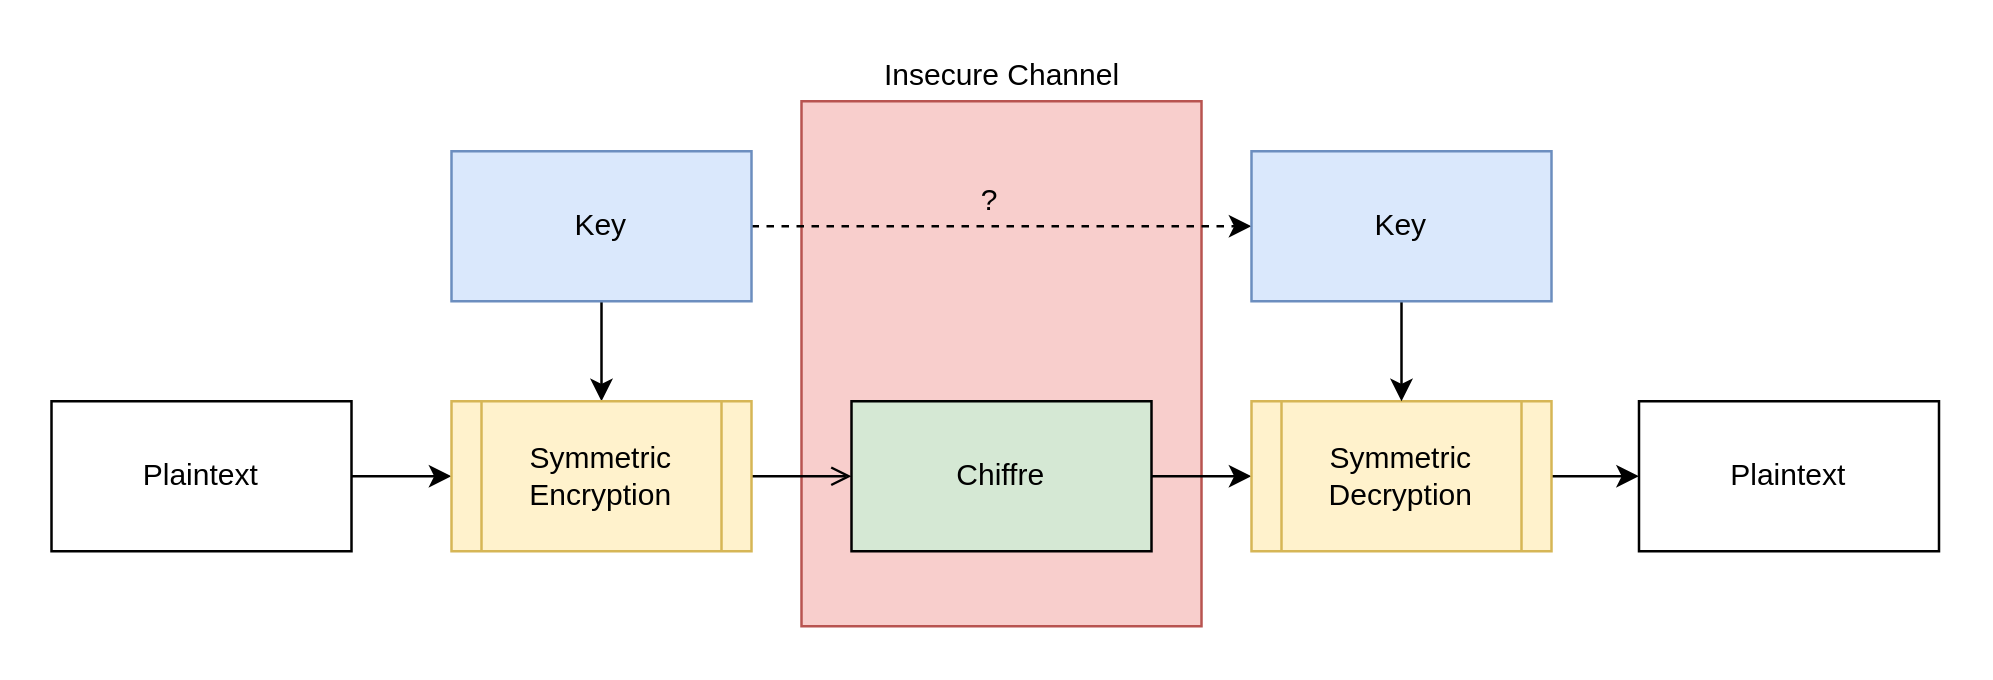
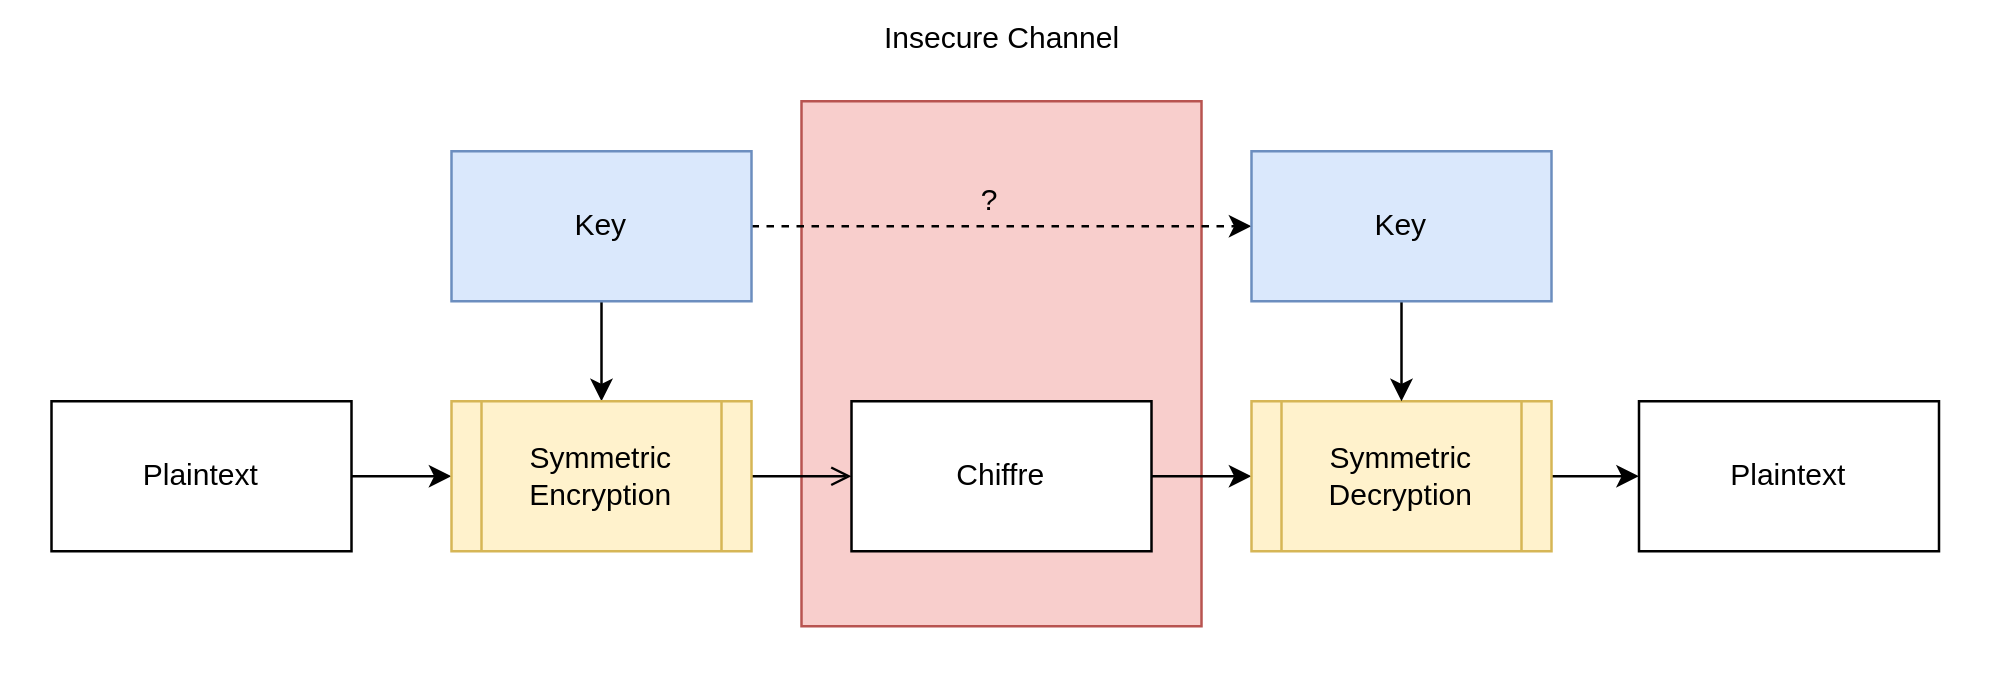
node "Insecure Channel": moved (1001, 76) -> (1001, 39)
node "Chiffre": fillcolor #d5e8d4 -> #ffffff
